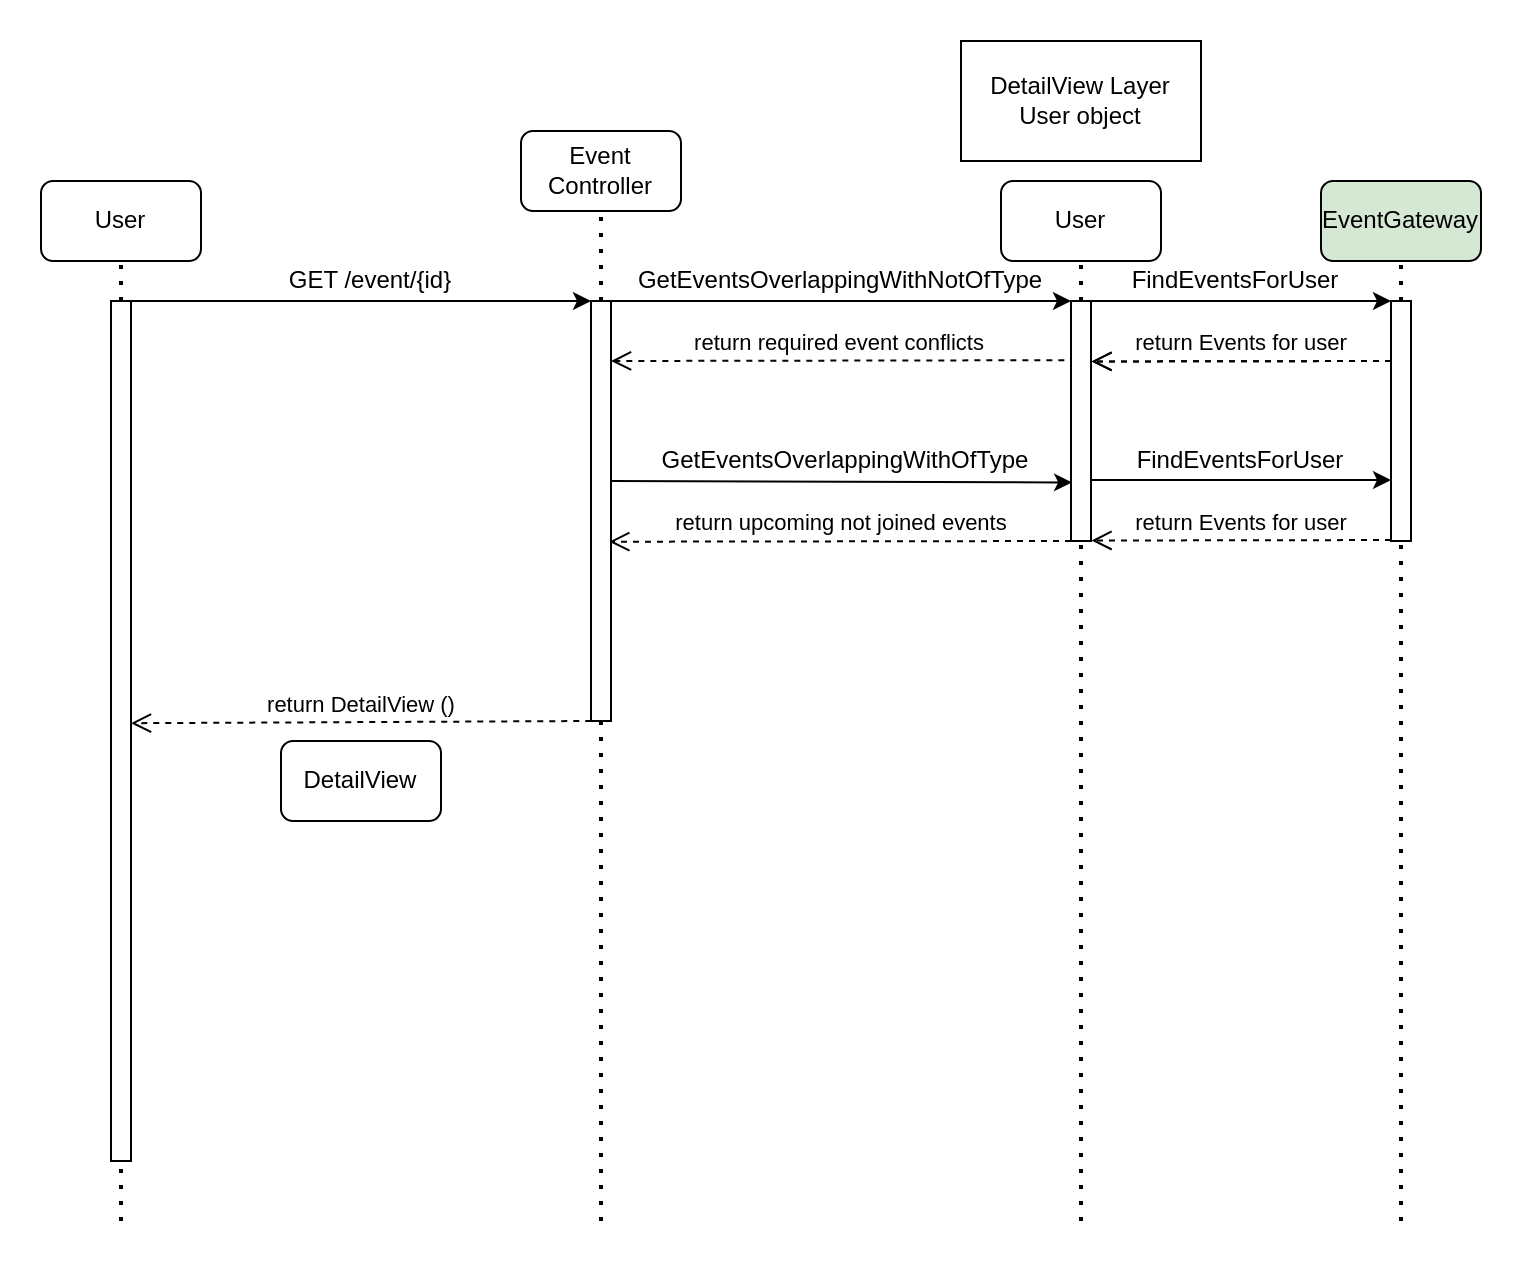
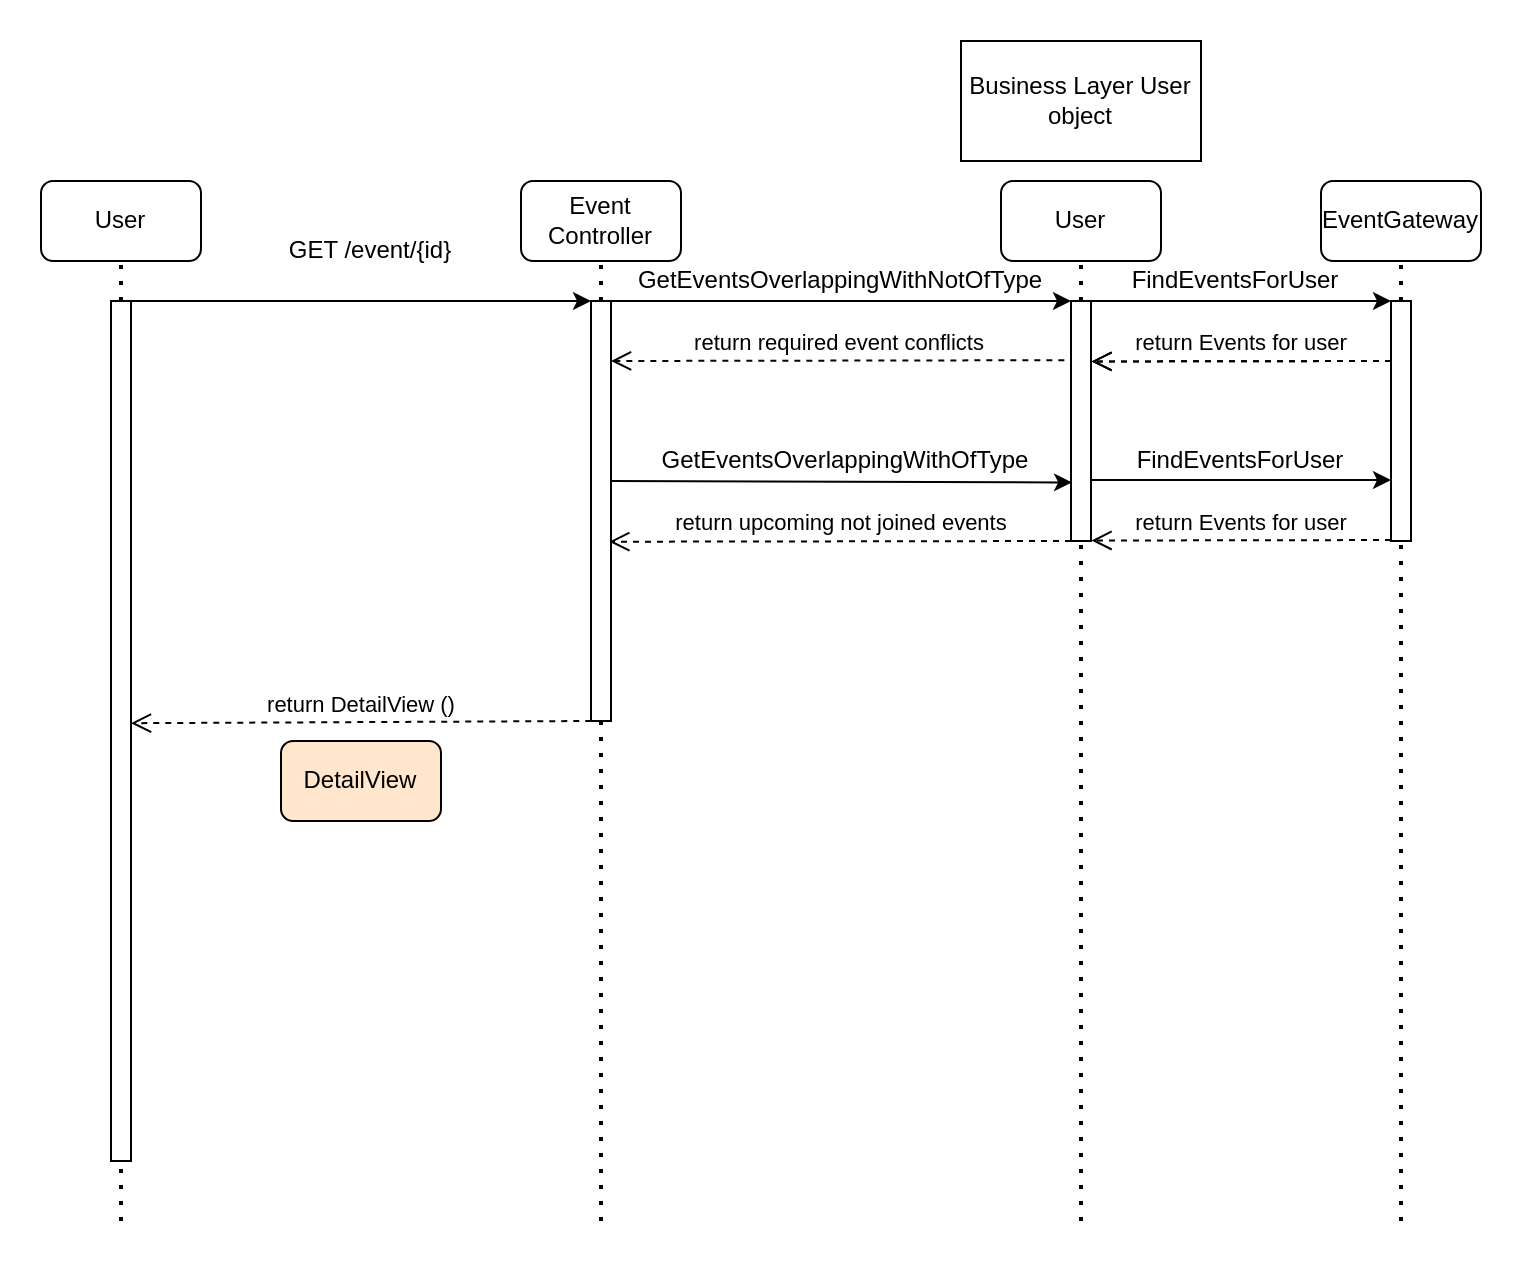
node "DetailView Layer User object": label "DetailView Layer User object" -> "Business Layer User object"
node "Event Controller": moved (601, 171) -> (601, 221)
node "EventGateway": fillcolor #d5e8d4 -> #ffffff
node "GET /event/{id}": moved (371, 281) -> (371, 251)
node "DetailView": fillcolor #ffffff -> #ffe6cc
